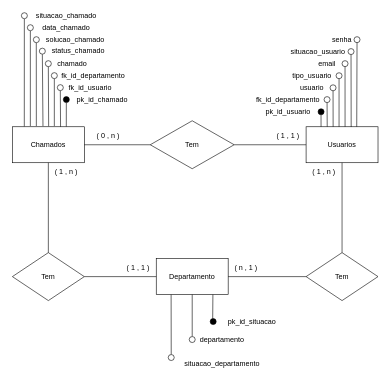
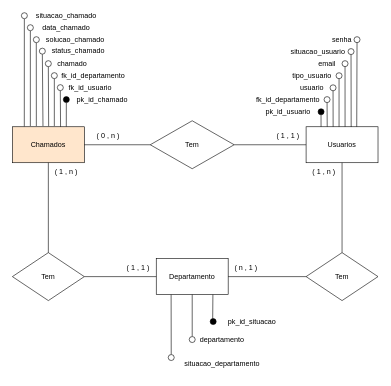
node "Chamados": fillcolor #ffffff -> #ffe6cc
